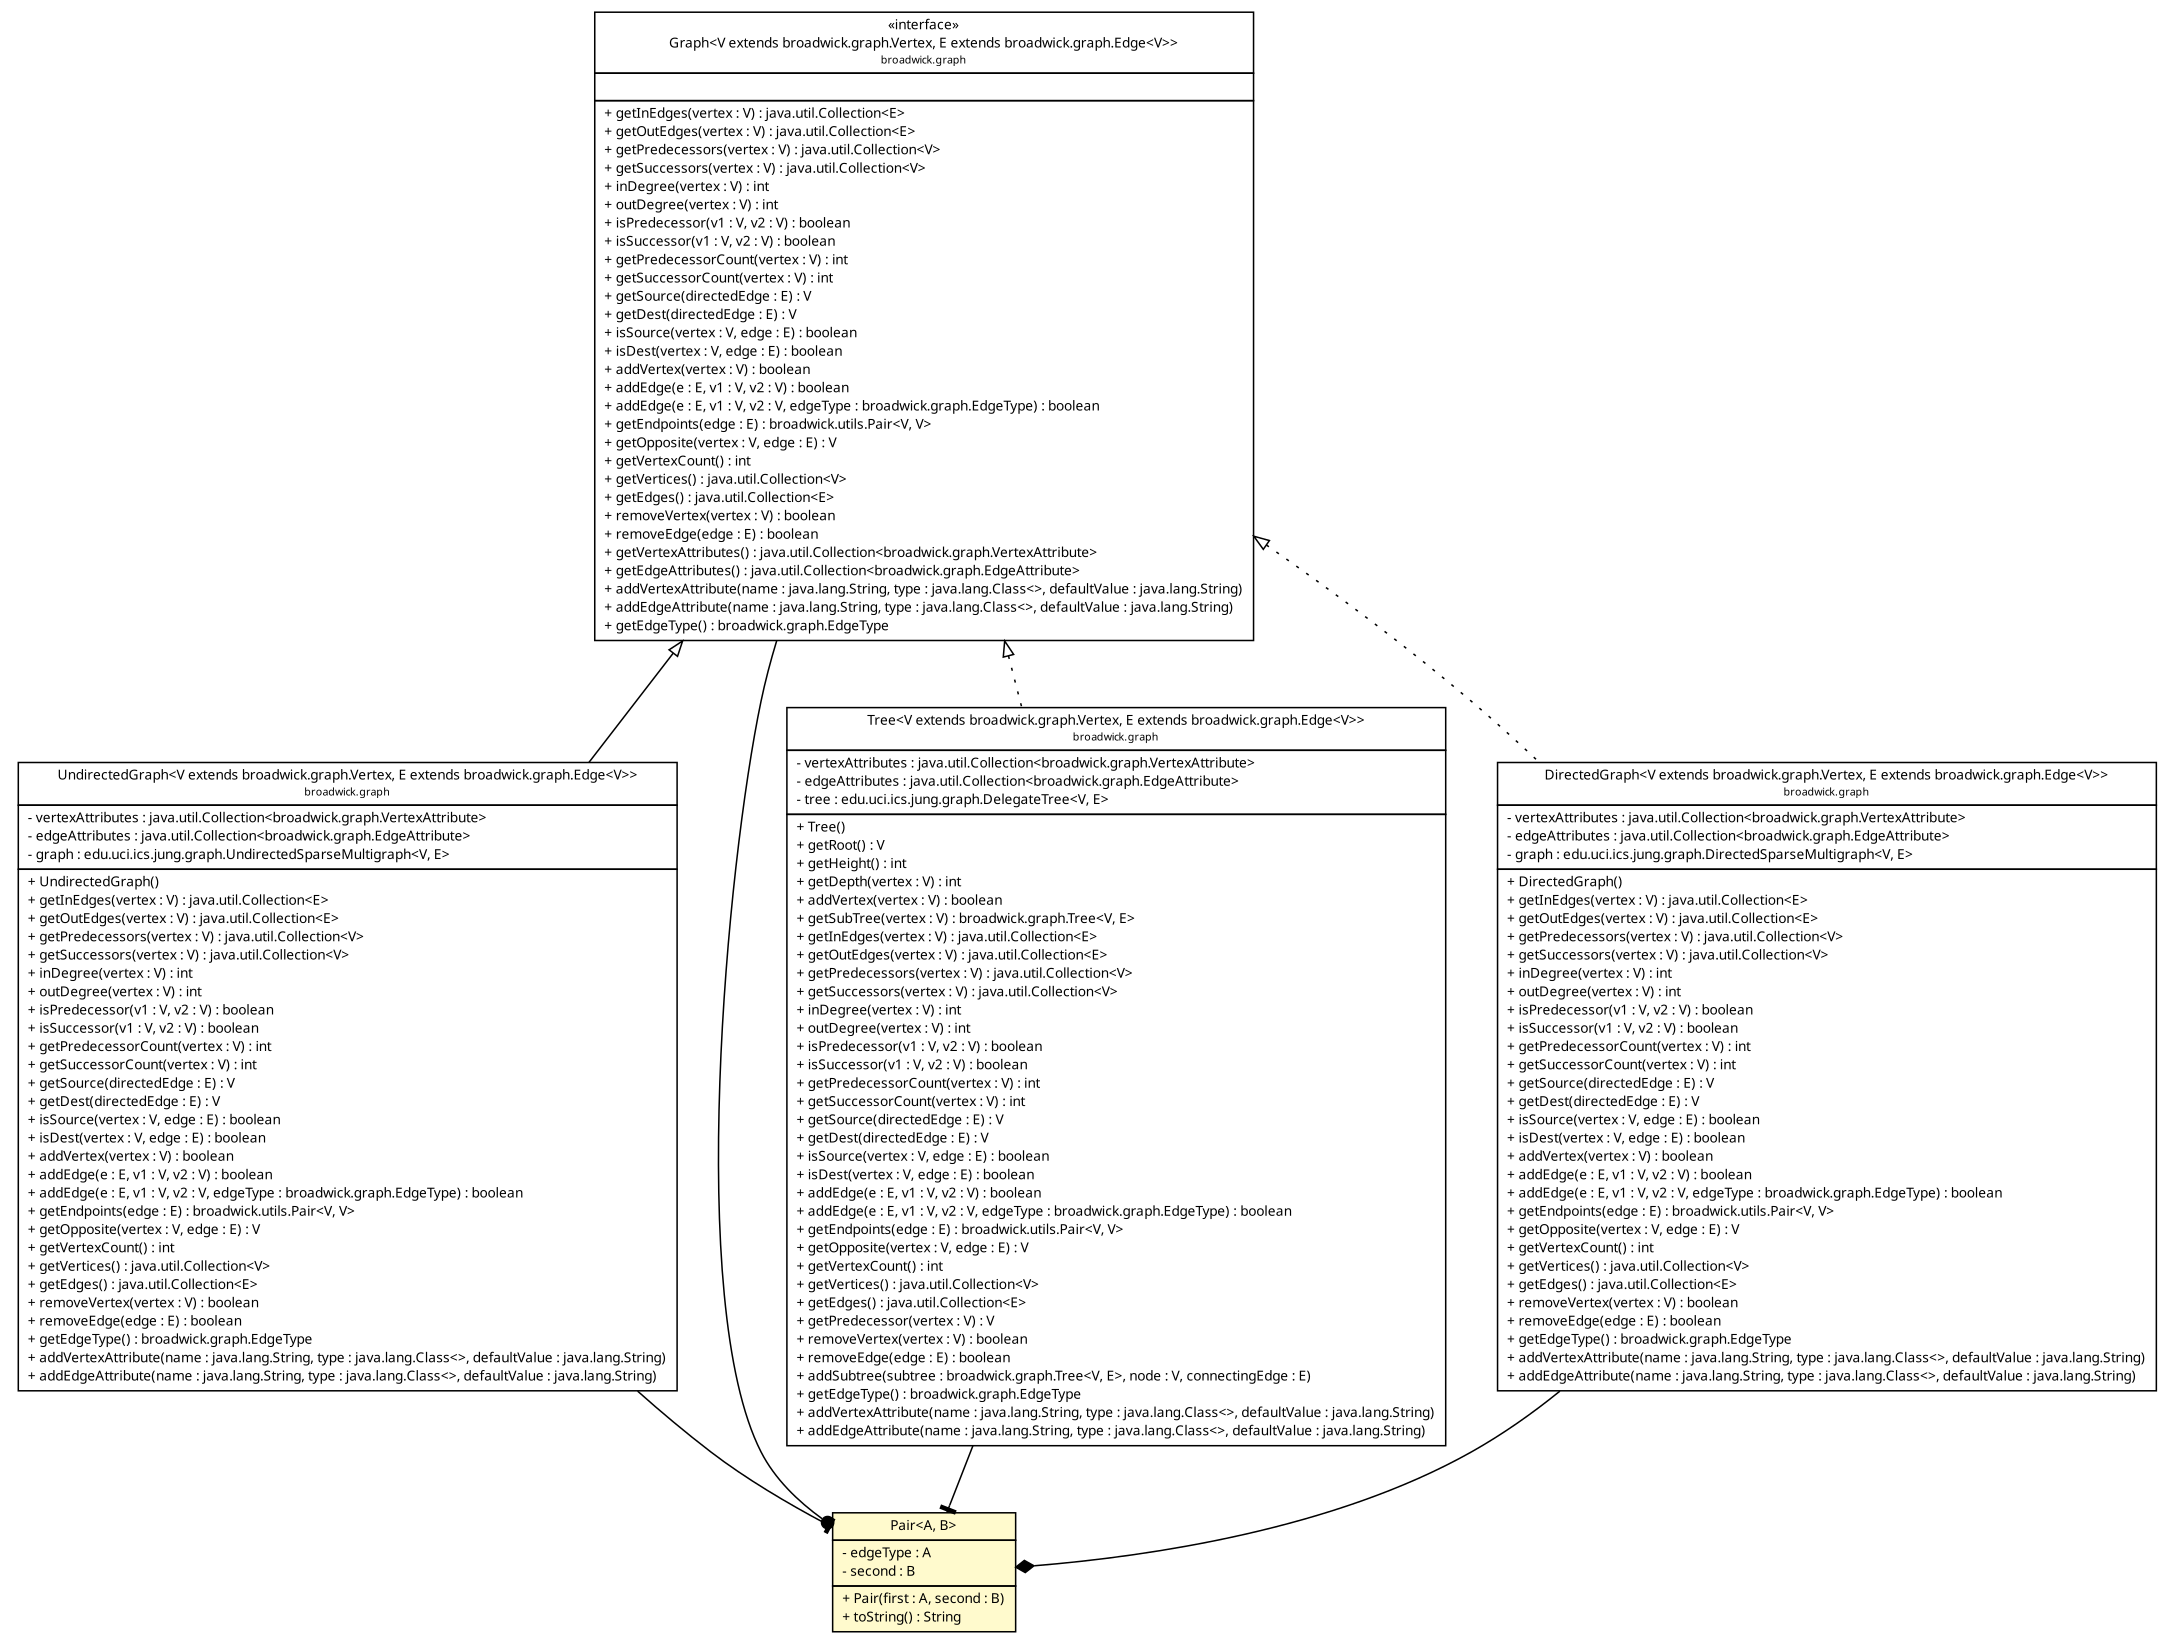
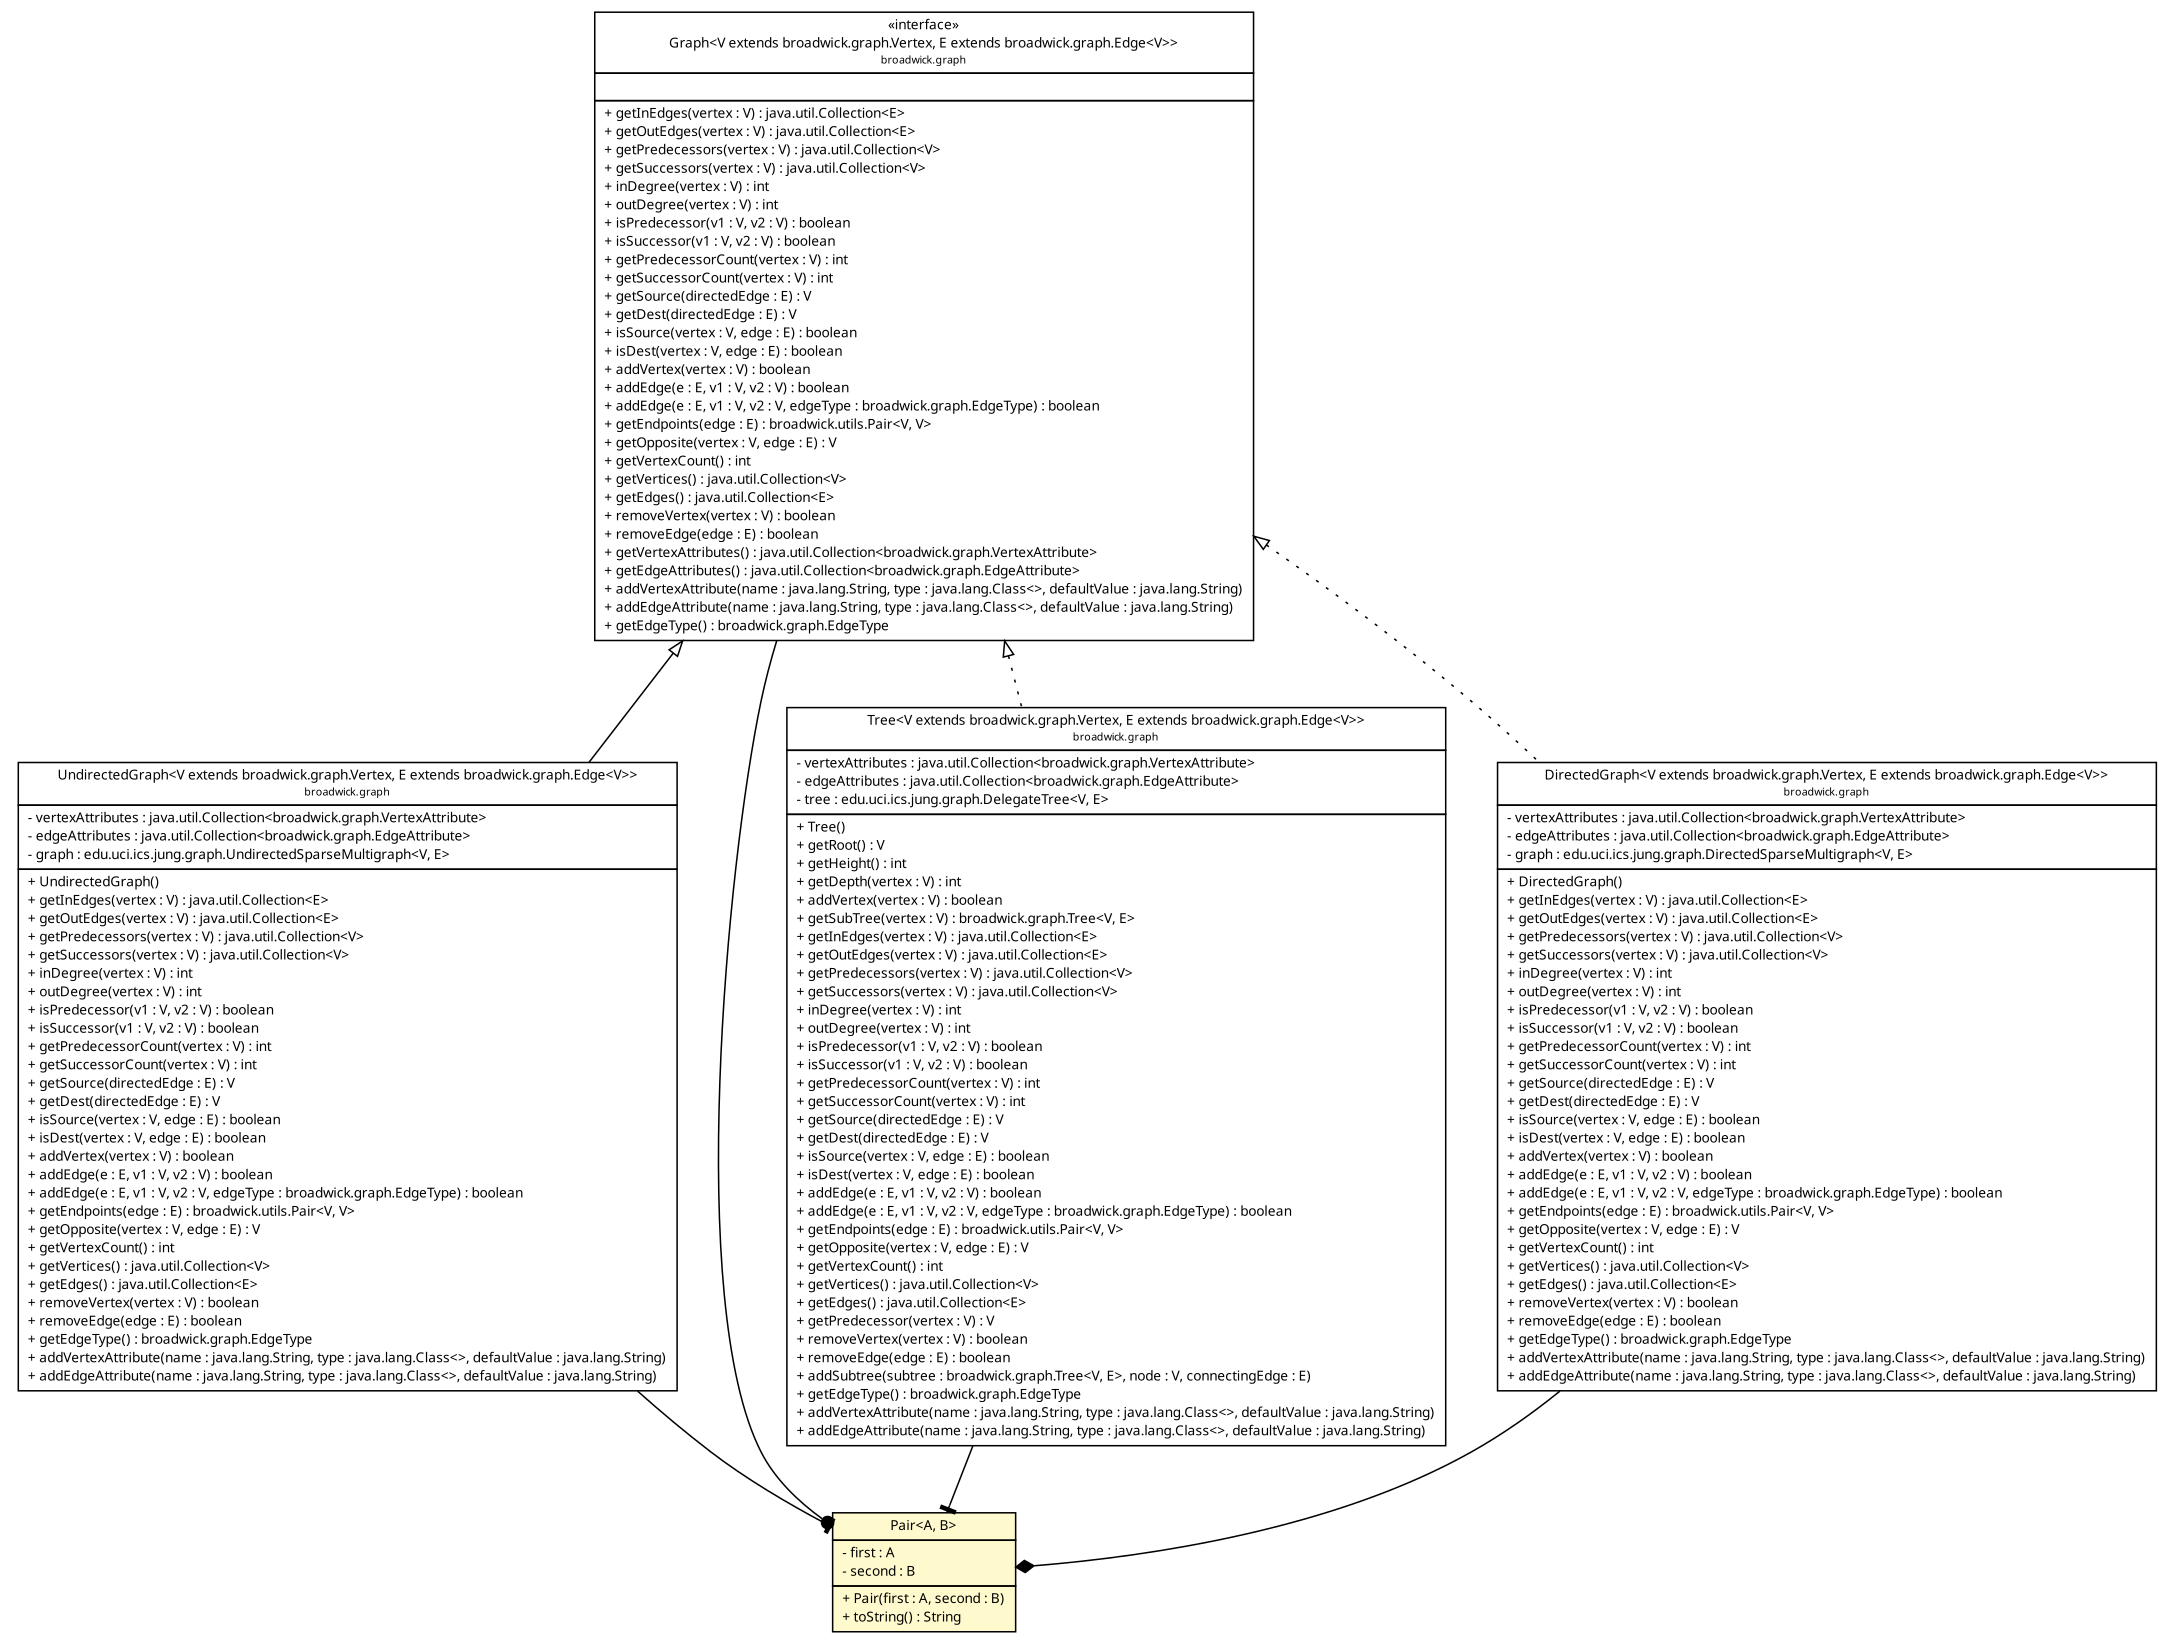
node "Pair<A, B>": text "- edgeType : A" -> "- first : A"
